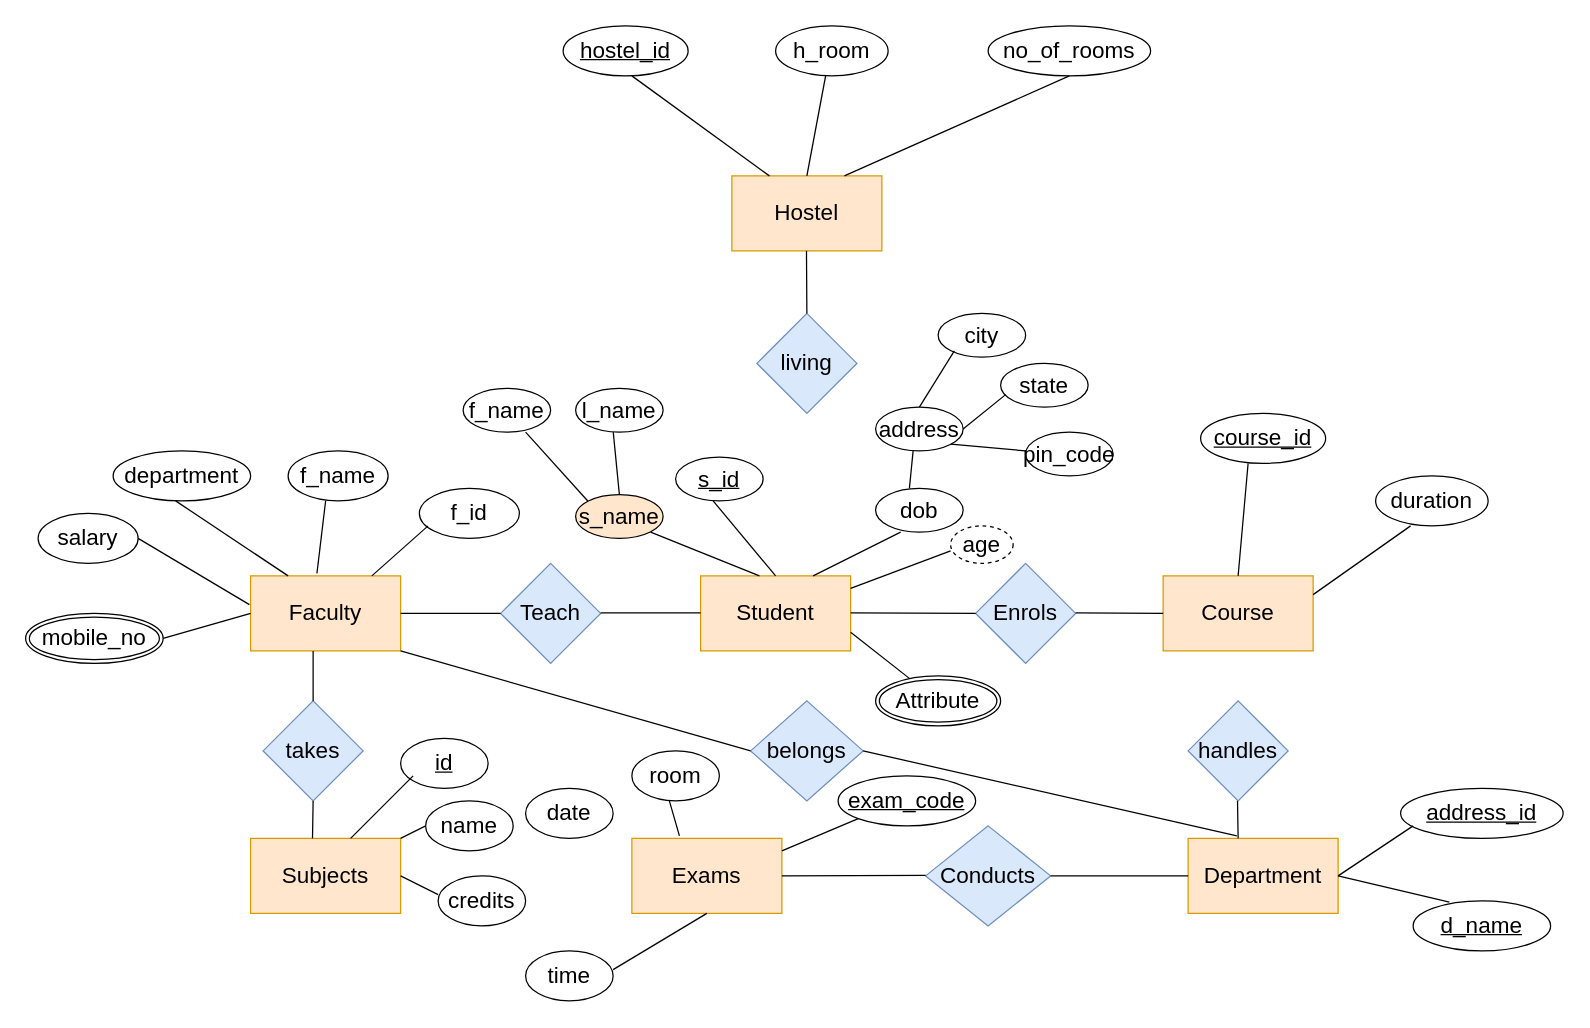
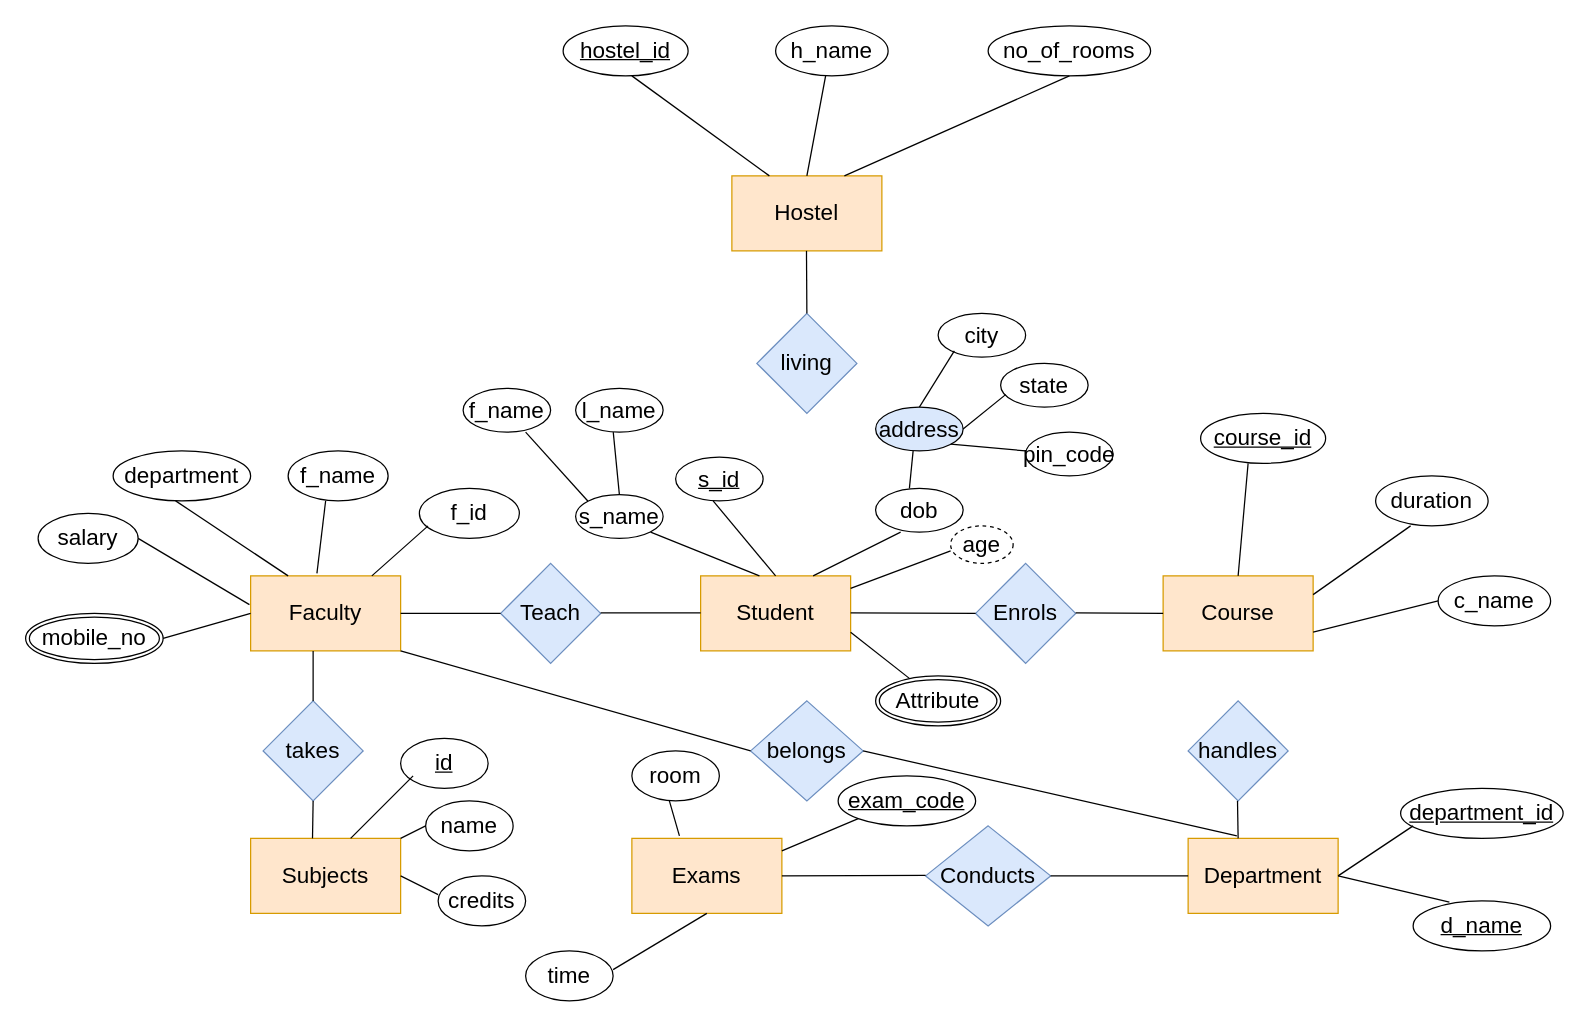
node "h_room": label "h_room" -> "h_name"
node "address": fillcolor #ffffff -> #dae8fc
node "s_name": fillcolor #ffe6cc -> #ffffff
node "c_name": added
edge "c_name" -- "Course": added
node "date": removed
node "address_id": label "address_id" -> "department_id"
